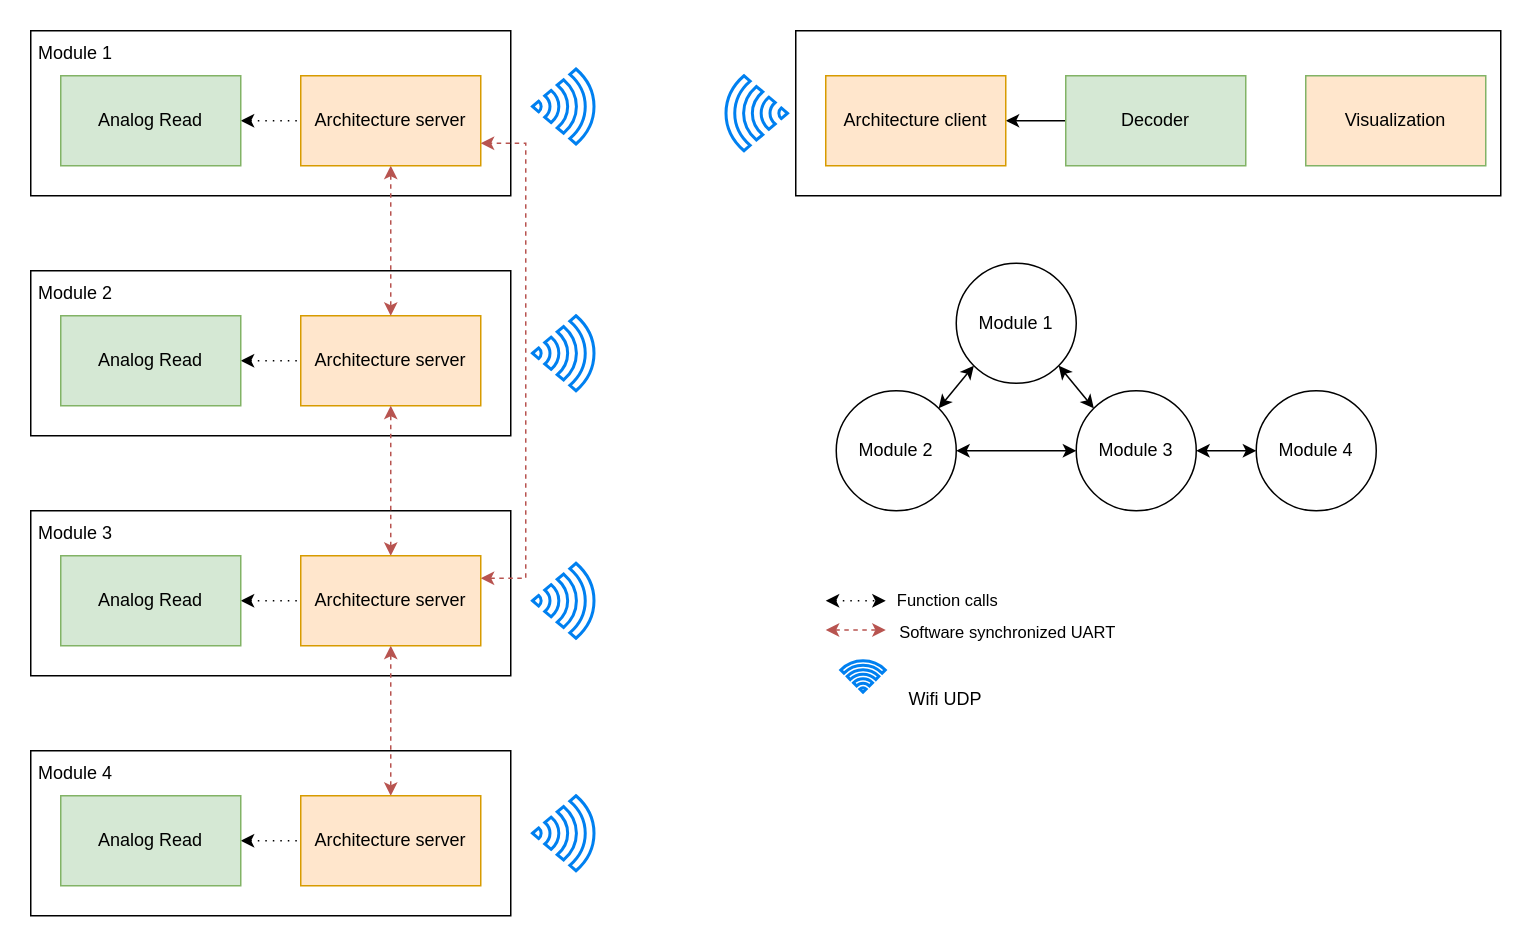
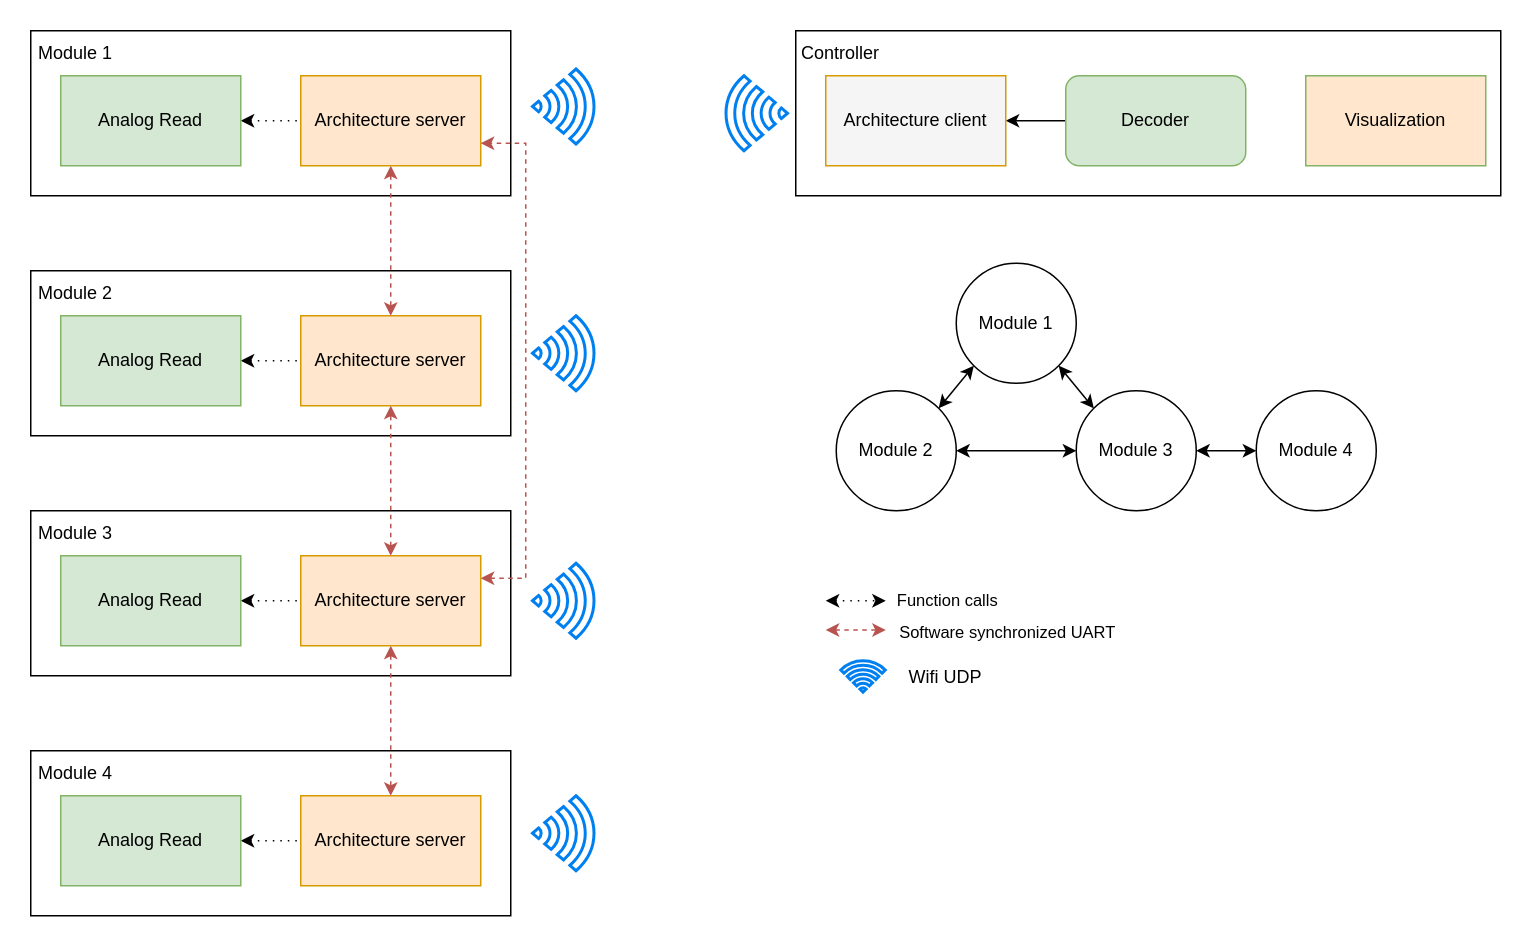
node "Controller": added
node "Architecture client": fillcolor #ffe6cc -> #f5f5f5
node "Decoder": shape rectangle -> rounded rectangle
node "Wifi UDP": moved (946, 699) -> (946, 677)
